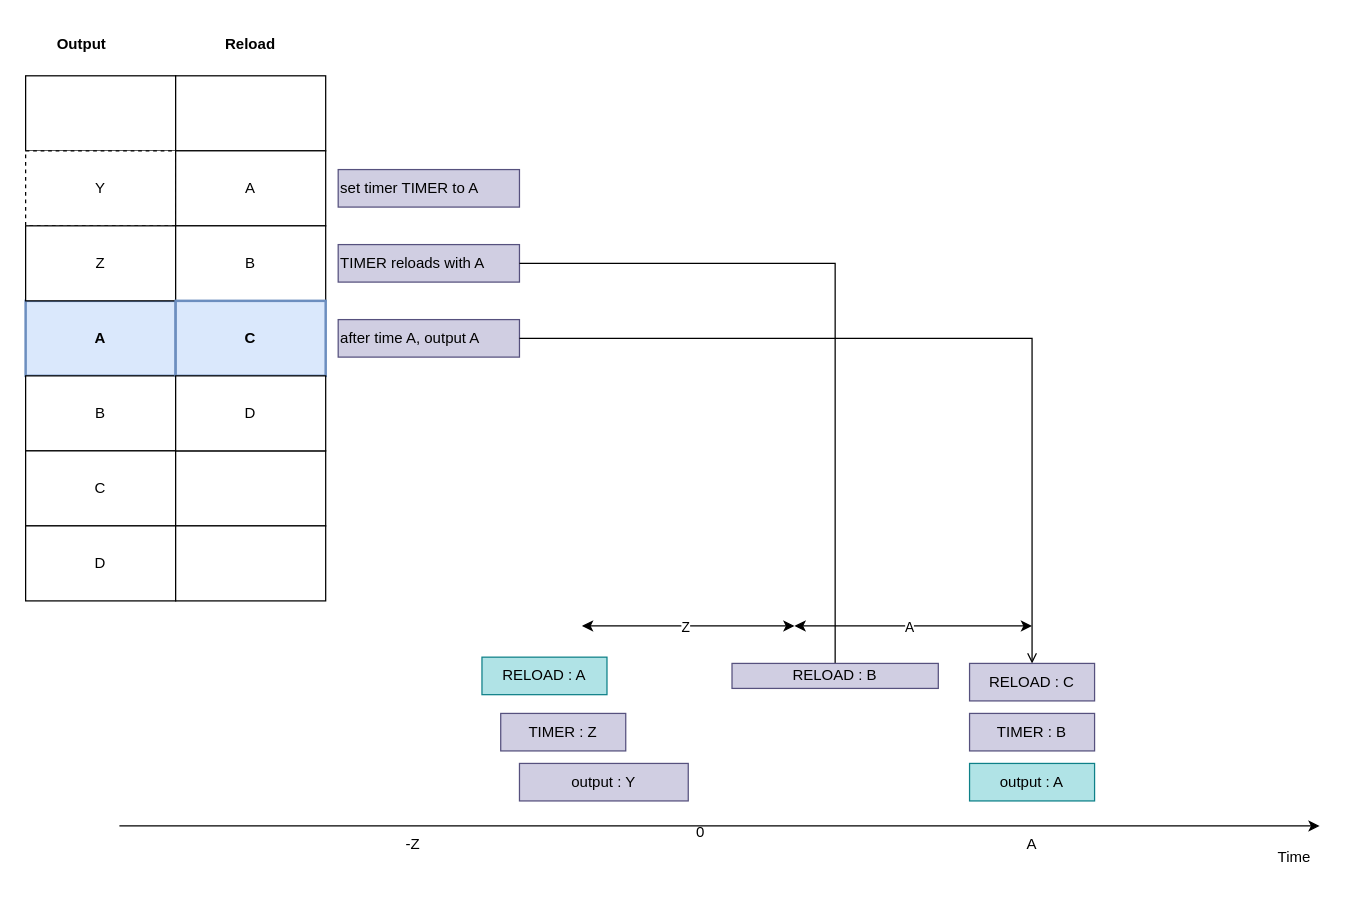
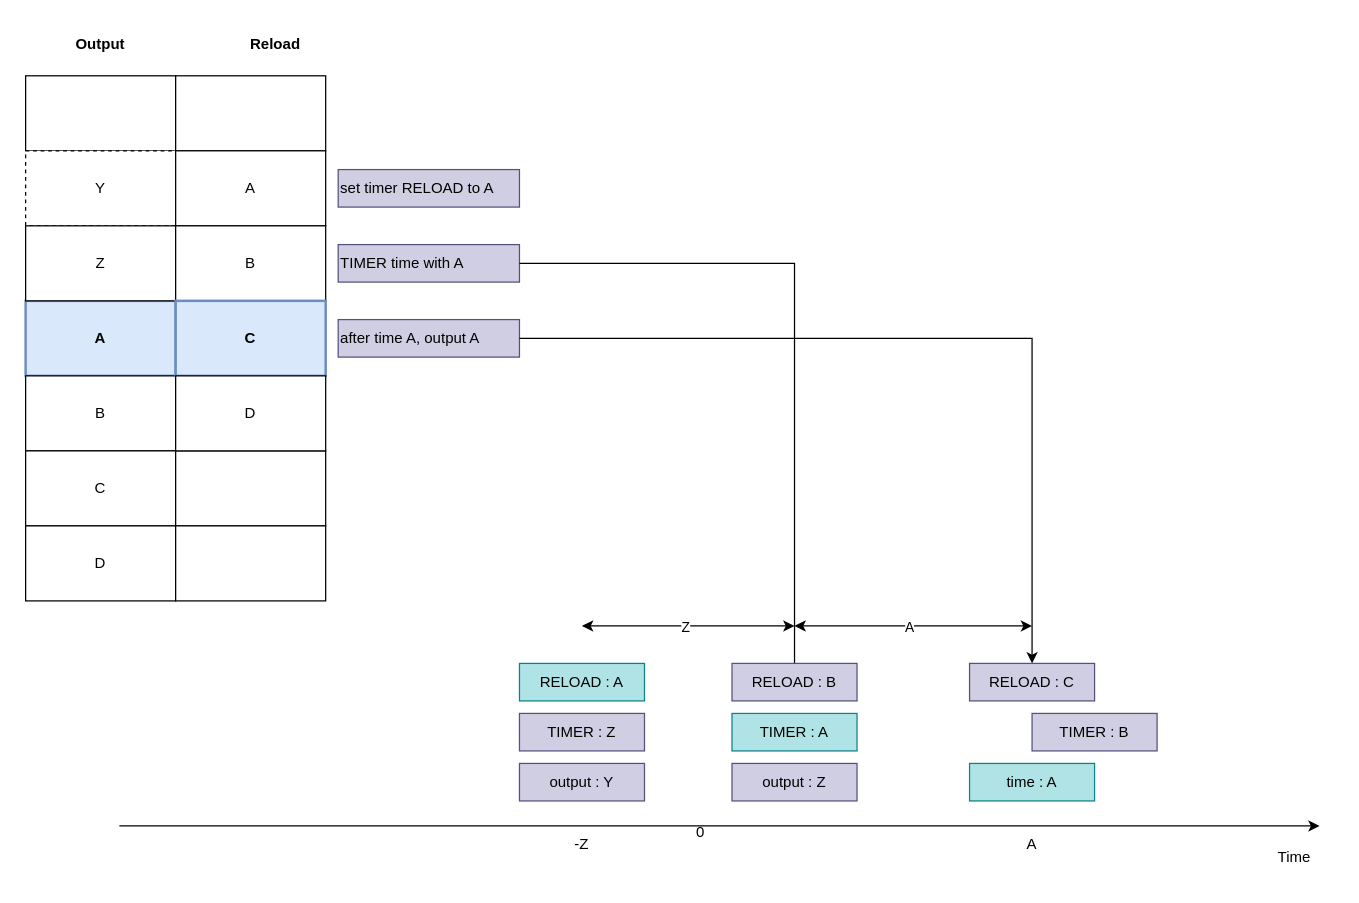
node "Output": moved (82, 44) -> (101, 44)
node "Reload": moved (251, 44) -> (276, 44)
node "set timer TIMER to A": label "set timer TIMER to A" -> "set timer RELOAD to A"
node "TIMER reloads with A": label "TIMER reloads with A" -> "TIMER time with A"
edge "after time A, output A" -> "RELOAD : C": arrowhead open -> classic
node "RELOAD : A": moved (544, 676) -> (582, 682)
node "RELOAD : B": size 206x25 -> 125x38
node "TIMER : Z": moved (563, 732) -> (582, 732)
node "TIMER : A": added
node "TIMER : B": moved (1032, 732) -> (1094, 732)
node "output : Y": size 169x38 -> 125x38
node "output : Z": added
node "output : A": label "output : A" -> "time : A"
node "-Z": moved (413, 844) -> (582, 844)
